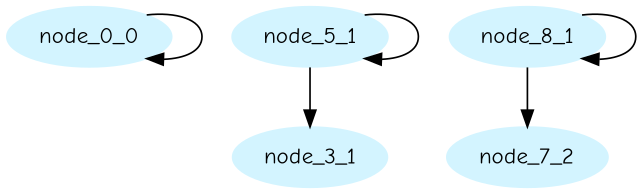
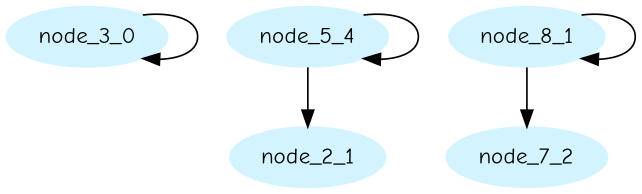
node "node_0_0": label "node_0_0" -> "node_3_0"
node "node_5_1": label "node_5_1" -> "node_5_4"
node "node_3_1": label "node_3_1" -> "node_2_1"
